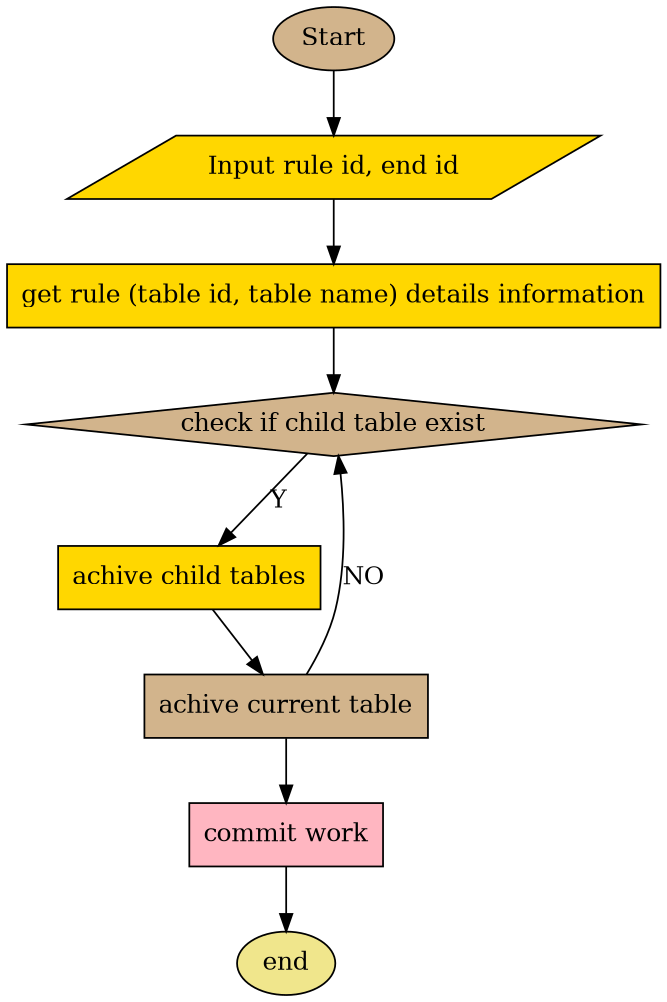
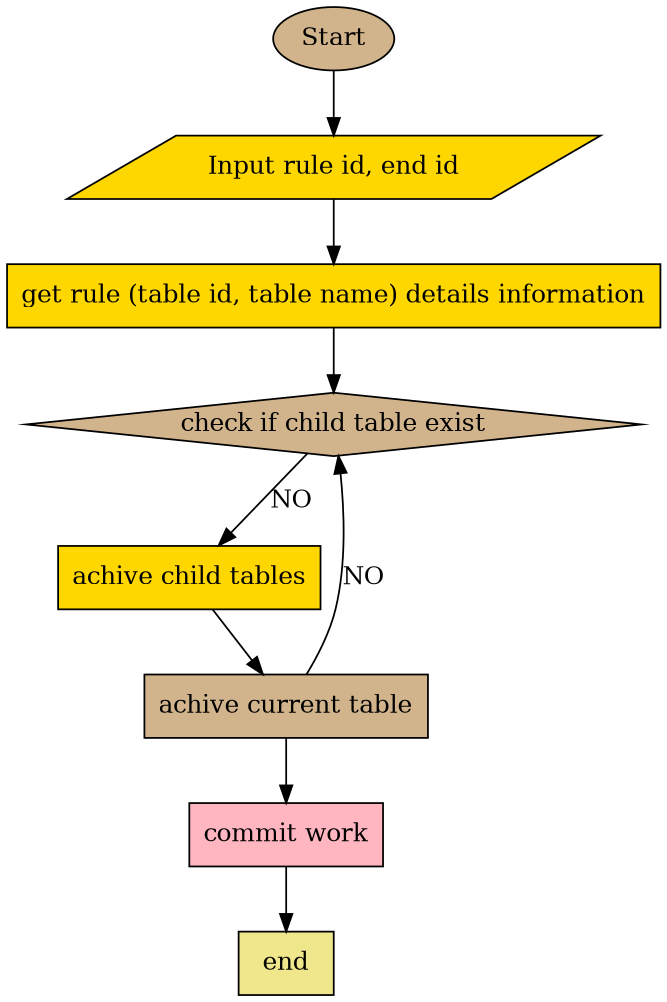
edge "check if child table exist" -> "achive child tables": label "Y" -> "NO"
node "end": shape ellipse -> box
